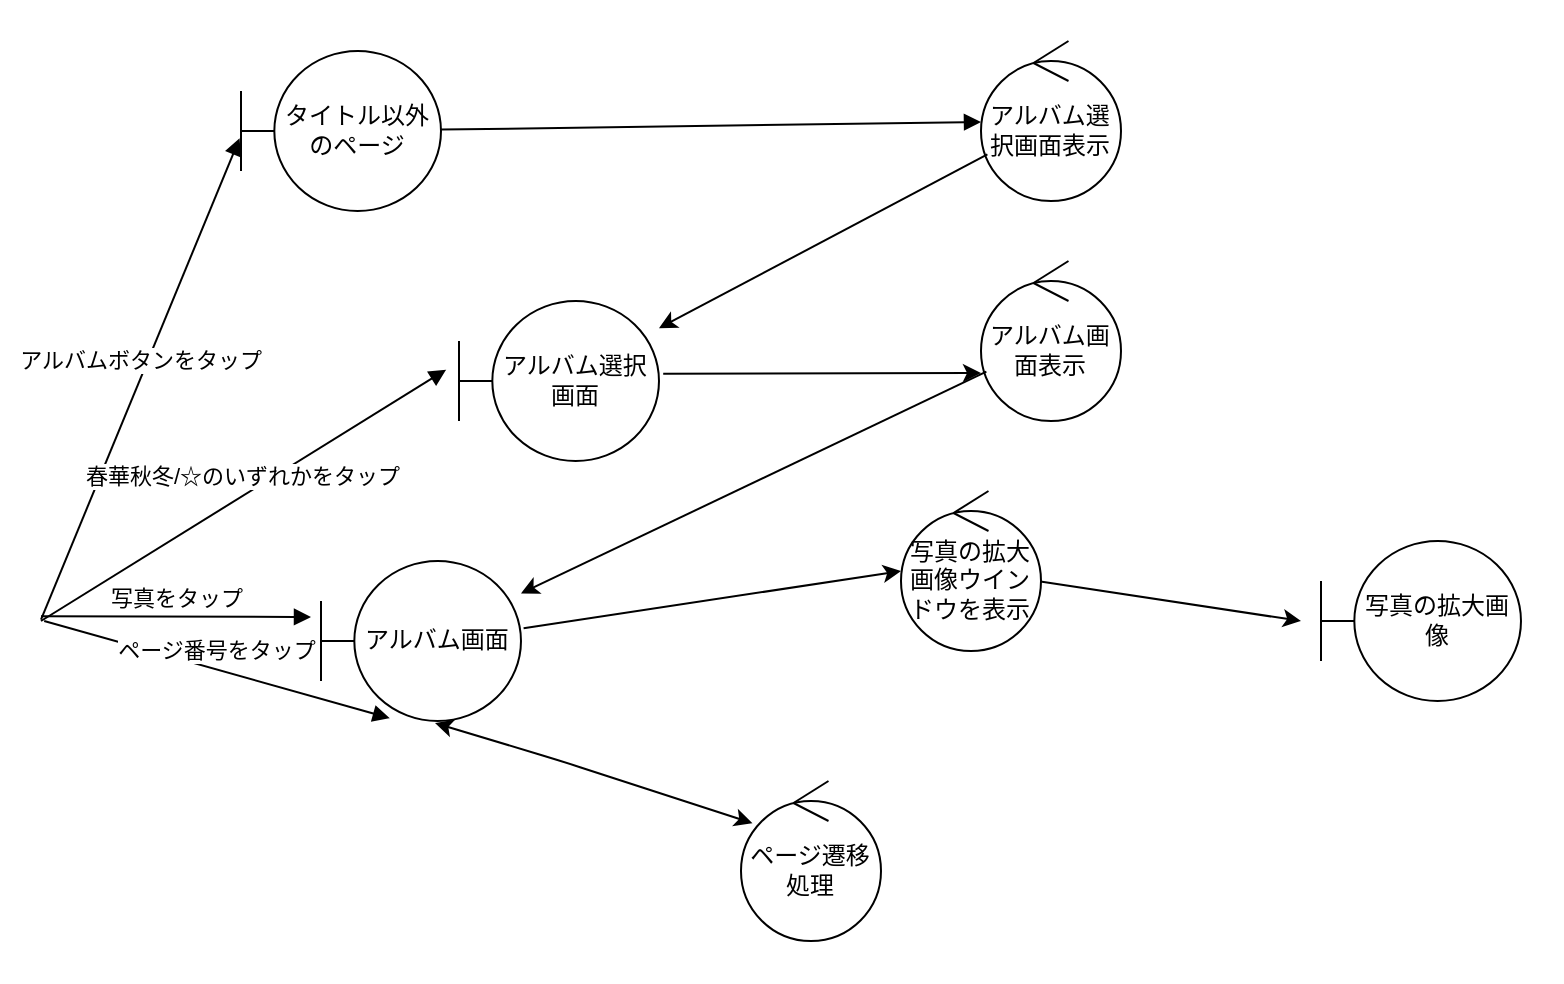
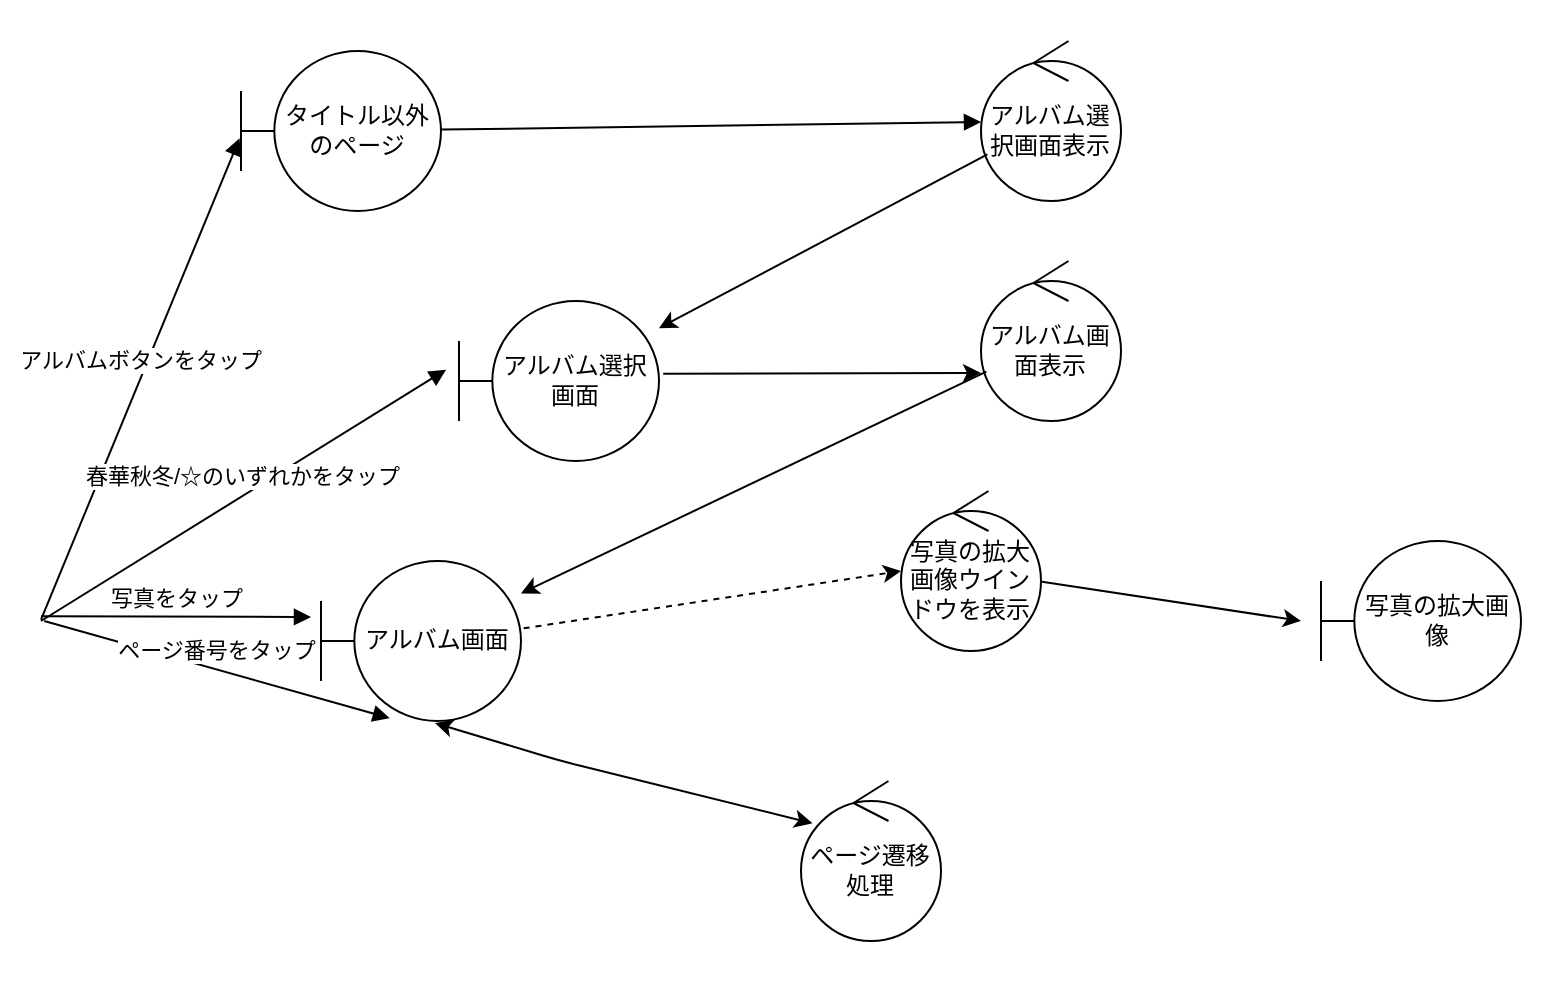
edge "アルバム画面" -> "写真の拡大画像ウインドウを表示": style solid -> dashed
node "ページ遷移処理": moved (811, 861) -> (871, 861)
